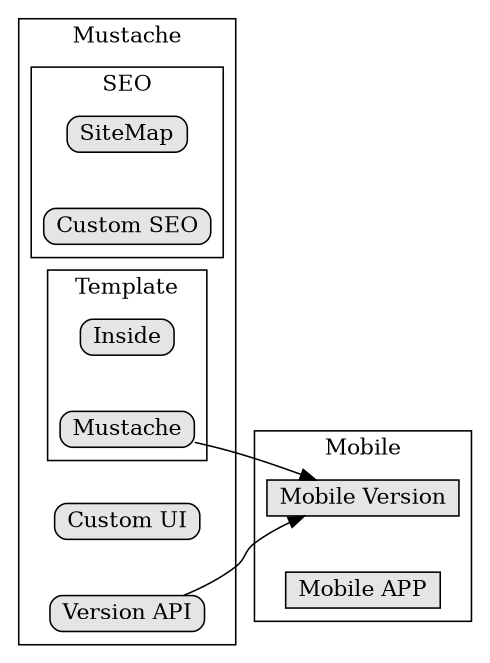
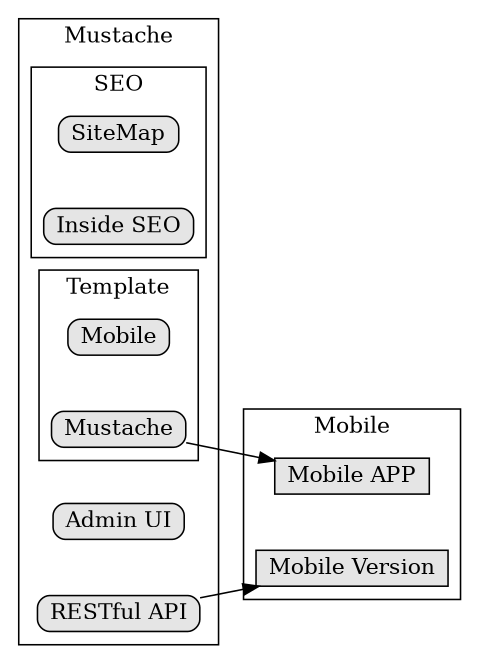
node "Custom SEO": label "Custom SEO" -> "Inside SEO"
node "Inside": label "Inside" -> "Mobile"
edge "Mustache" -> "Mobile Version": now "Mustache" -> "Mobile APP"
node "Custom UI": label "Custom UI" -> "Admin UI"
node "Version API": label "Version API" -> "RESTful API"
